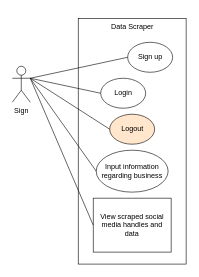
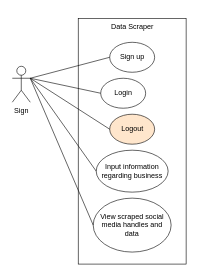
node "Sign up": moved (150, 57) -> (132, 57)
node "View scraped social media handles and data": shape rectangle -> ellipse
